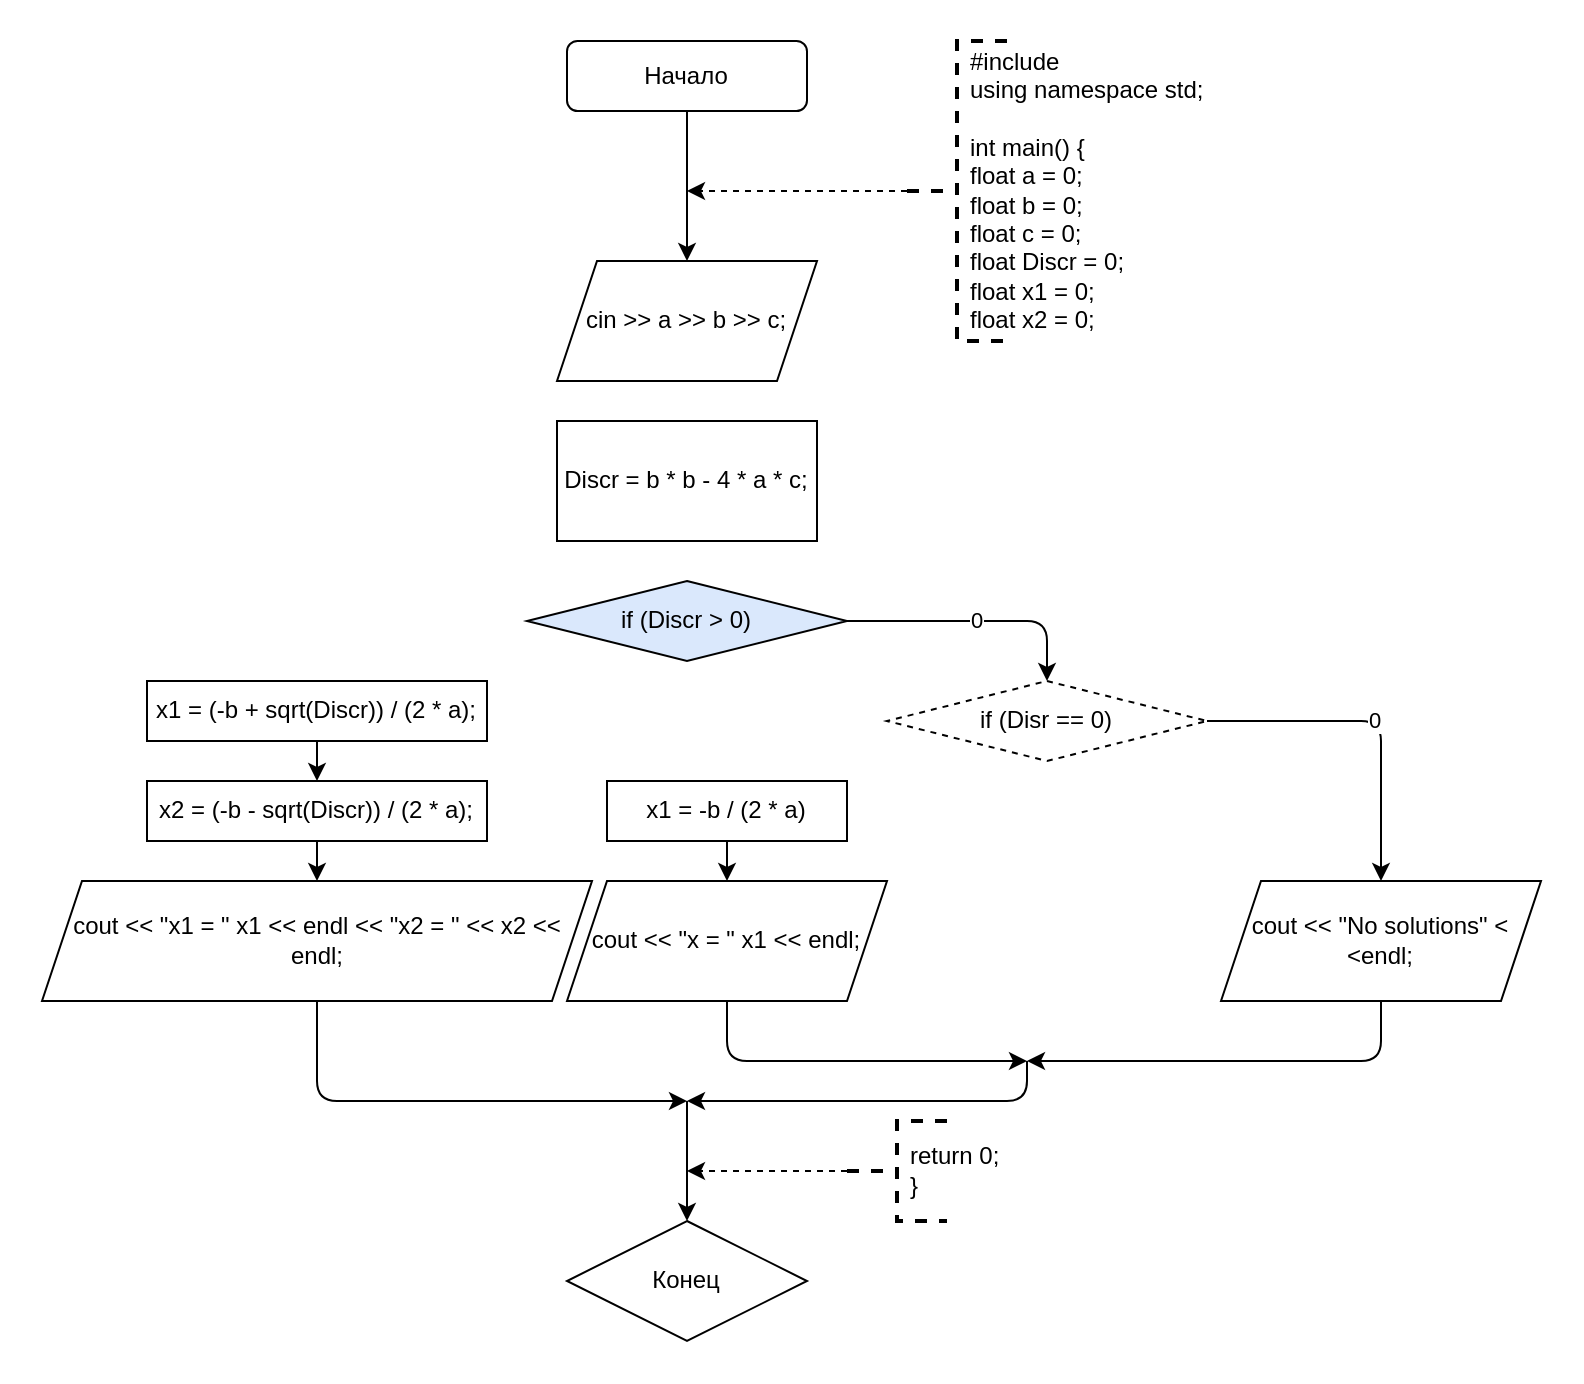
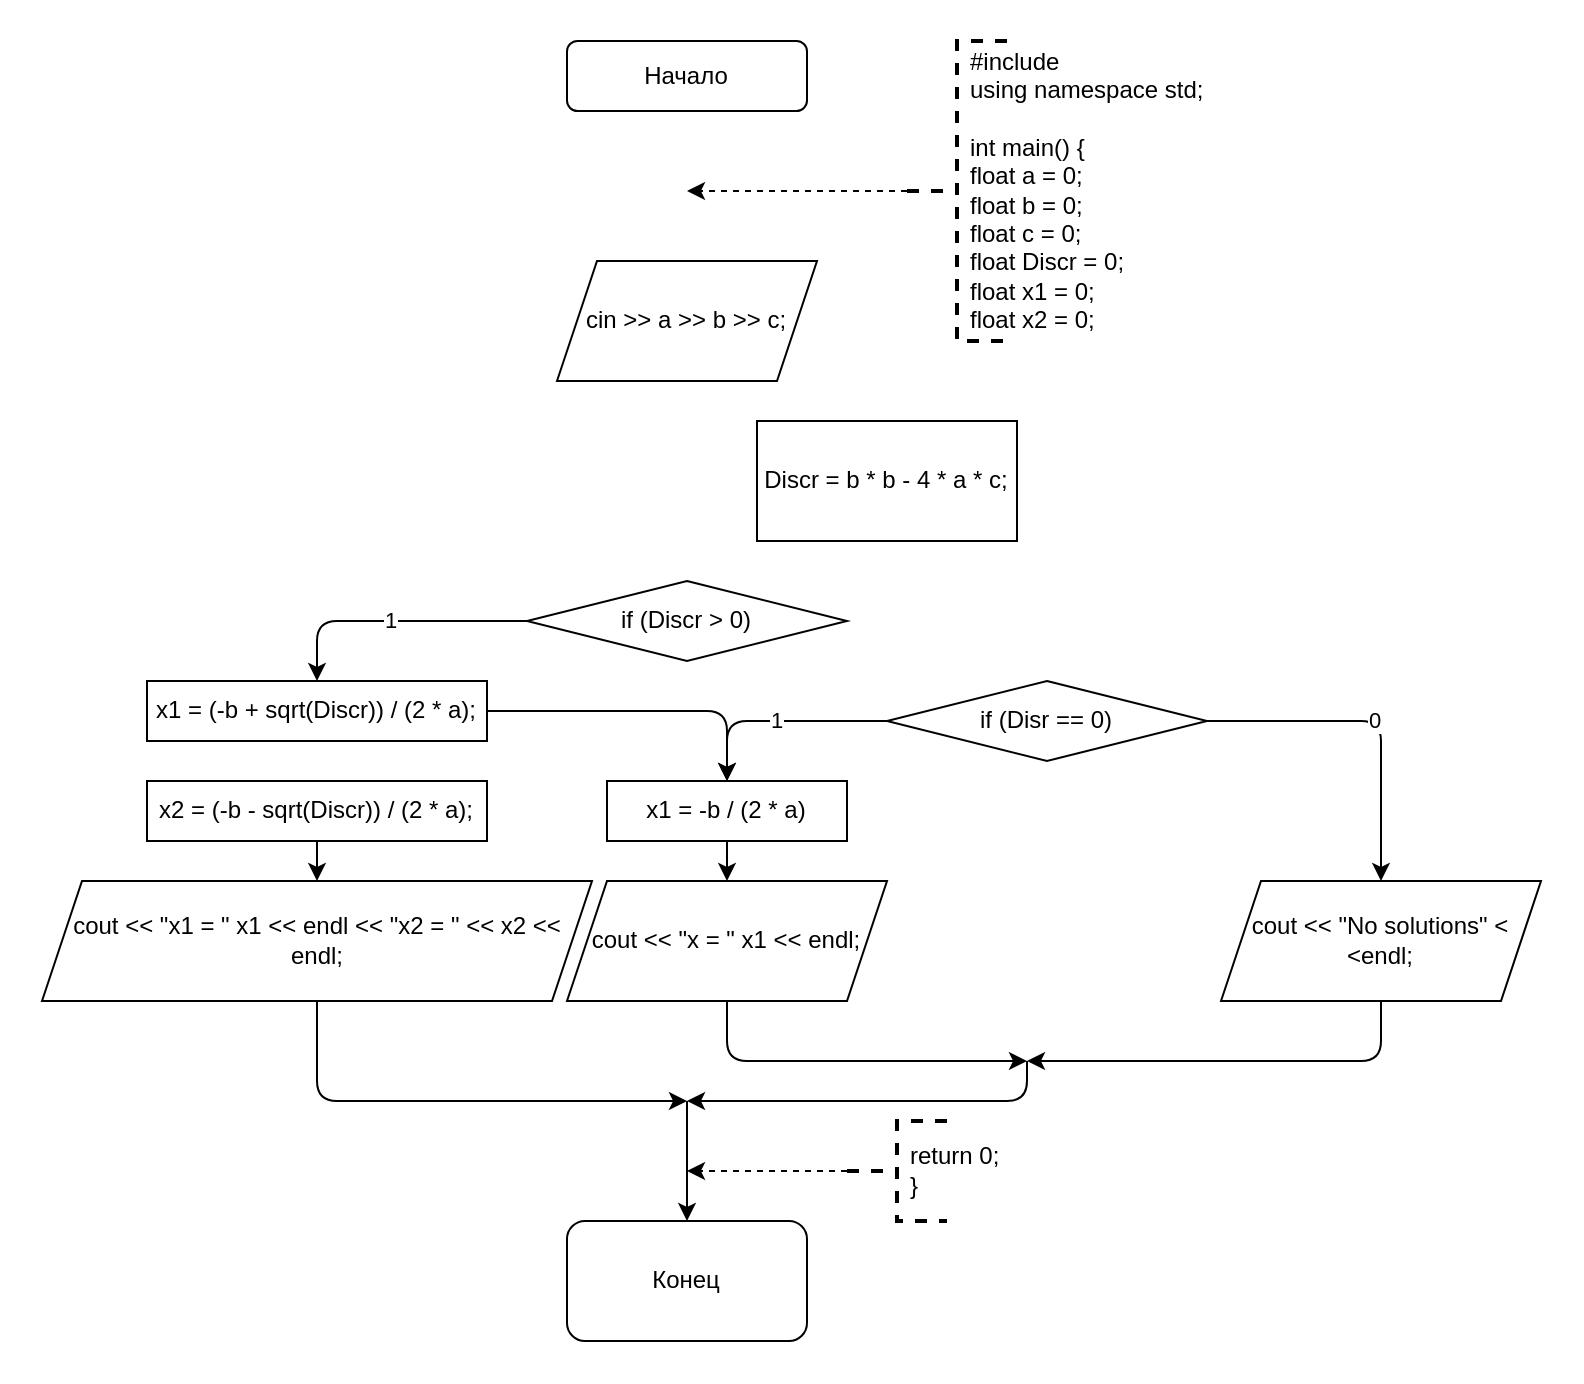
edge "Начало" -> "cin >> a >> b >> c;": removed
node "Discr = b * b - 4 * a * c;": moved (687, 481) -> (887, 481)
edge "if (Discr > 0)" -> "x1 = (-b + sqrt(Discr)) / (2 * a);": added, label "1"
node "if (Discr > 0)": fillcolor #dae8fc -> #ffffff
edge "if (Discr > 0)" -> "if (Disr == 0)": removed, label "0"
edge "if (Disr == 0)" -> "x1 = -b / (2 * a)": added, label "1"
node "if (Disr == 0)": style dashed -> solid
edge "x1 = (-b + sqrt(Discr)) / (2 * a);" -> "x2 = (-b - sqrt(Discr)) / (2 * a);": now "x1 = (-b + sqrt(Discr)) / (2 * a);" -> "x1 = -b / (2 * a)"
node "Конец": shape diamond -> rounded rectangle
